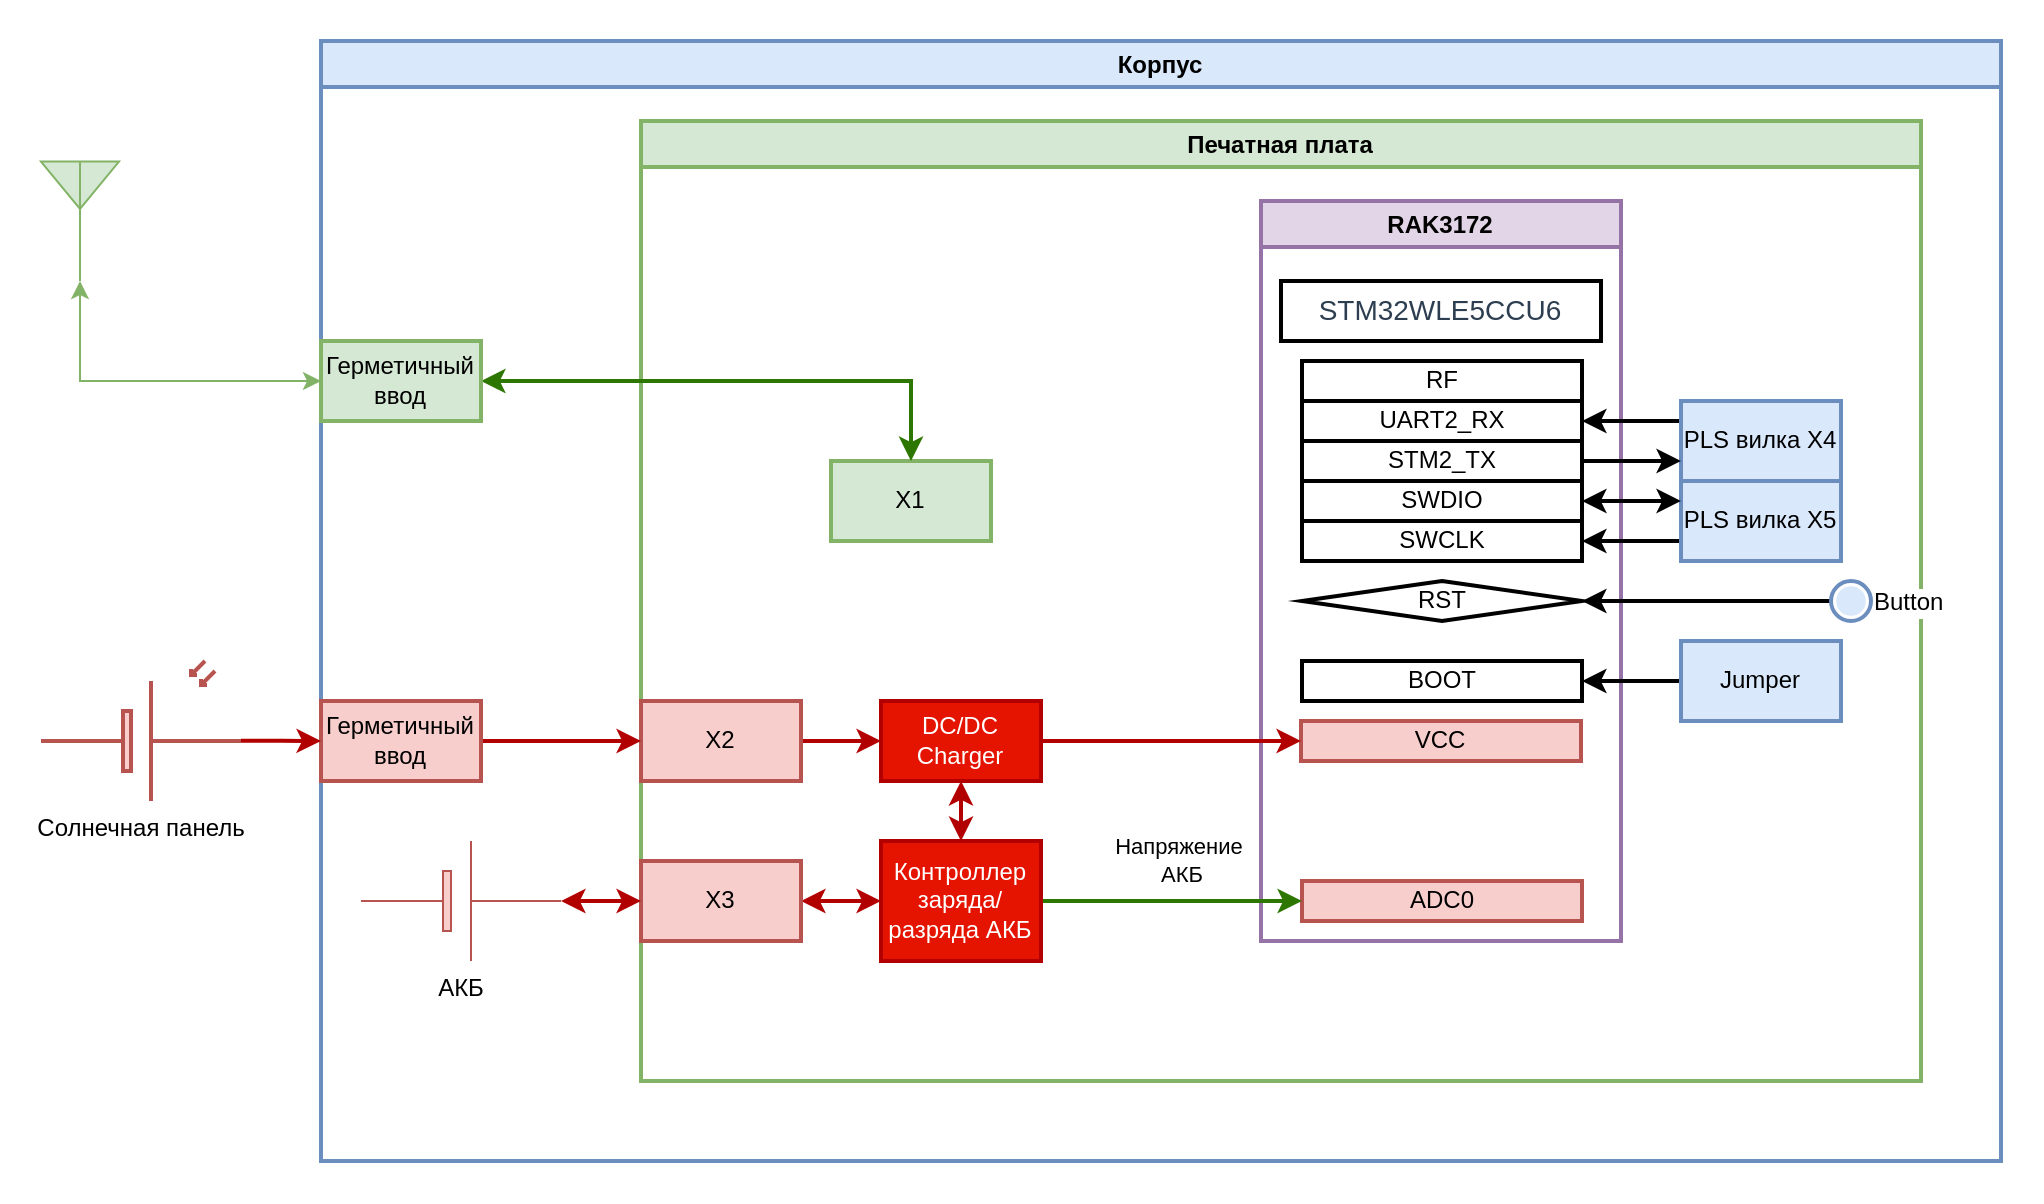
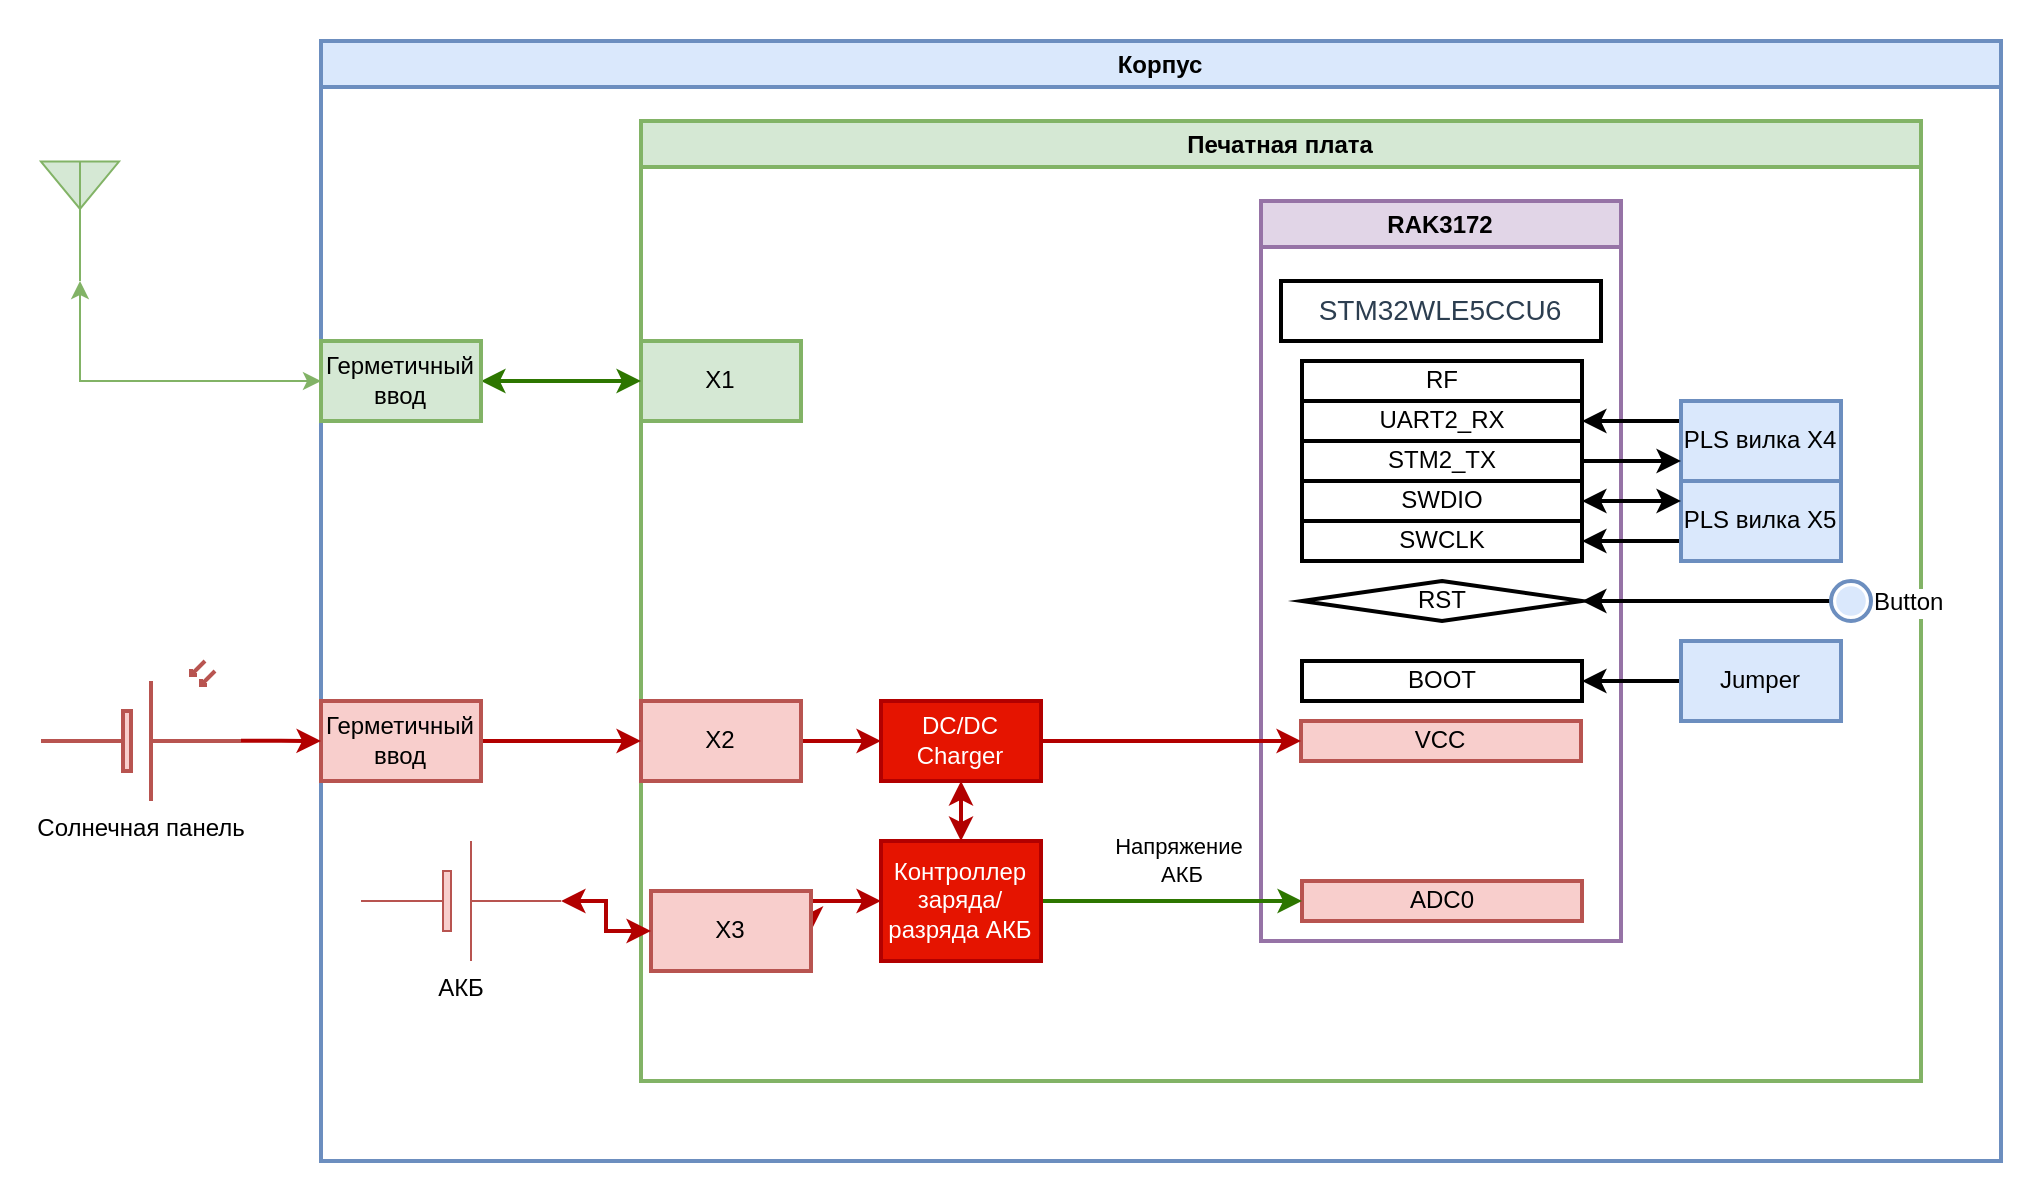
node "X1": moved (911, 501) -> (721, 381)
node "X3": moved (721, 901) -> (731, 931)
